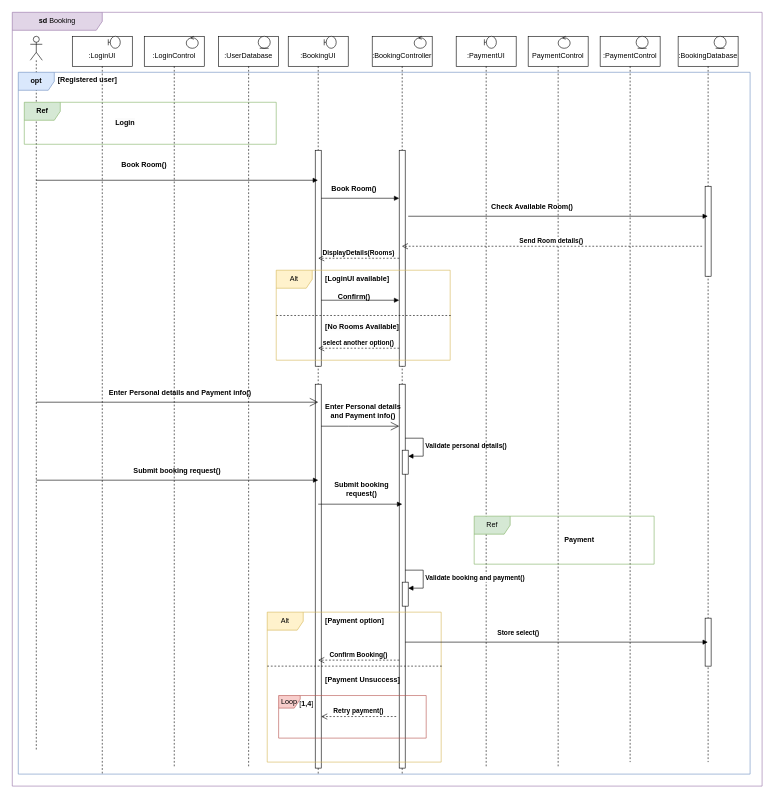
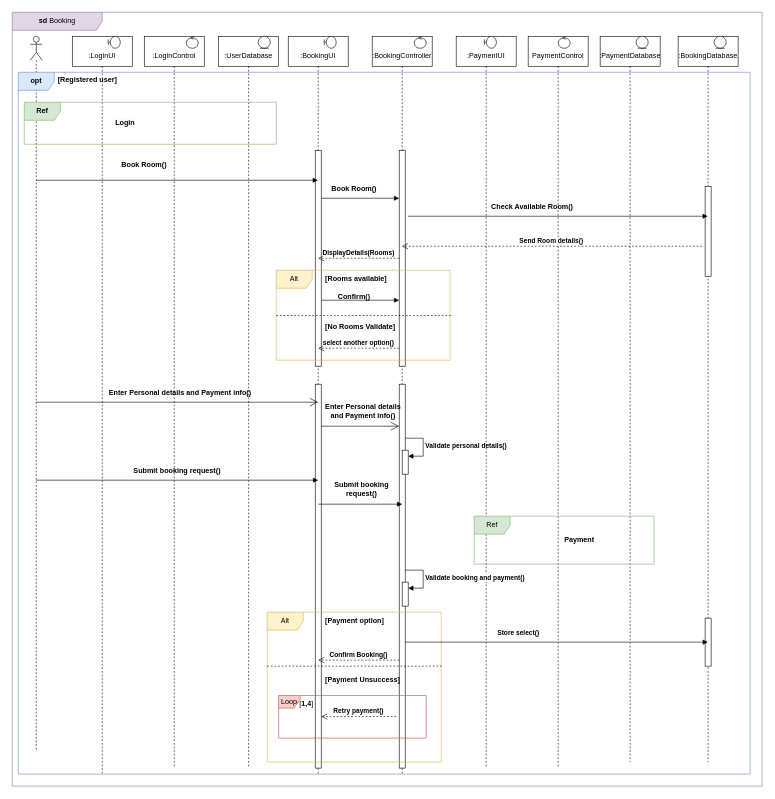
node ":PaymentControl": label ":PaymentControl" -> ":PaymentDatabase"
node "[LoginUI available]": label "[LoginUI available]" -> "[Rooms available]"
node "[No Rooms Available]": label "[No Rooms Available]" -> "[No Rooms Validate]"
